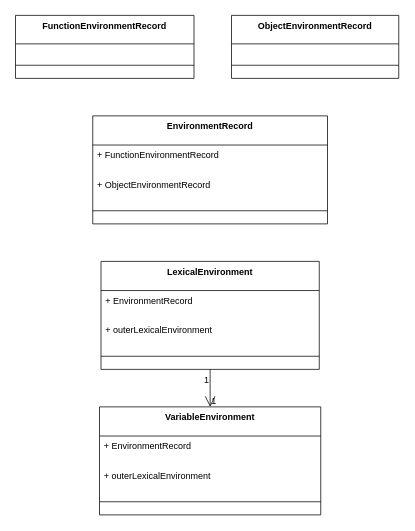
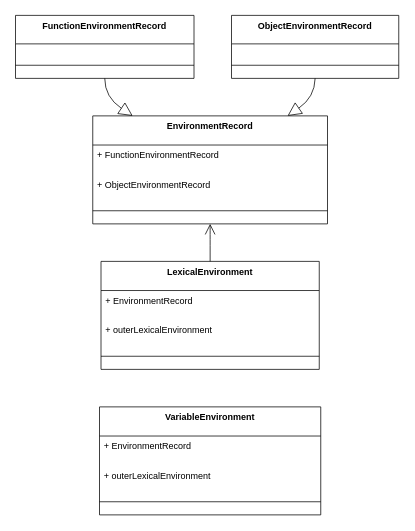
edge "FunctionEnvironmentRecord" -> "EnvironmentRecord": added
edge "ObjectEnvironmentRecord" -> "EnvironmentRecord": added
edge "LexicalEnvironment" -> "EnvironmentRecord": added
edge "LexicalEnvironment" -> "VariableEnvironment": removed, labels "1", "1"
